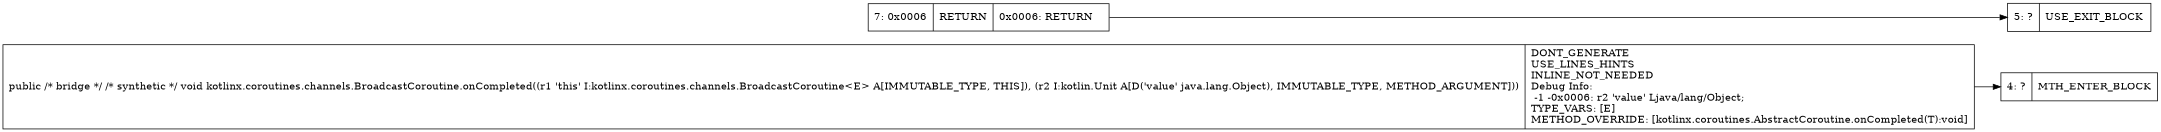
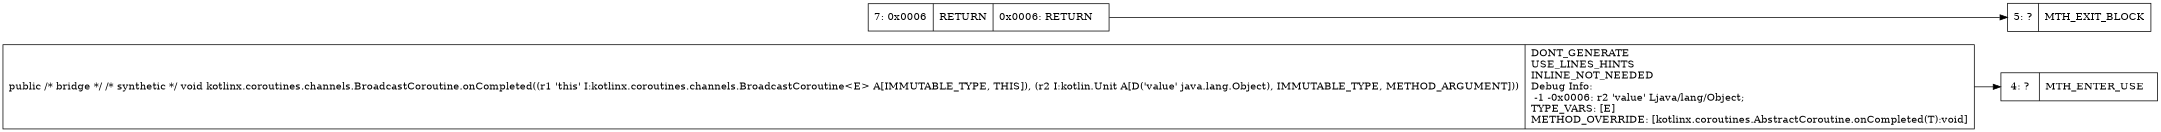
node "5: ?": text "USE_EXIT_BLOCK" -> "MTH_EXIT_BLOCK"
node "4: ?": text "MTH_ENTER_BLOCK" -> "MTH_ENTER_USE"
